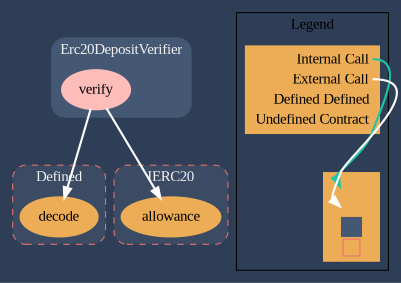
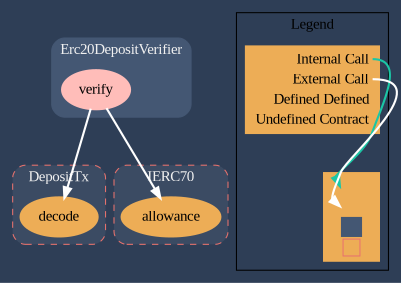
cluster "Defined": label "Defined" -> "DepositTx"
cluster "IERC20": label "IERC20" -> "IERC70"
